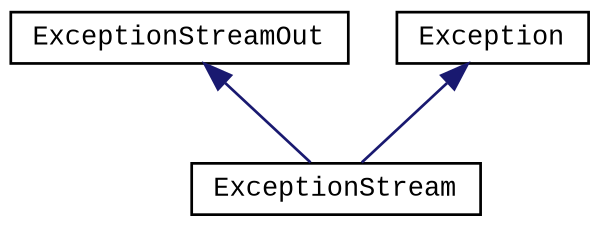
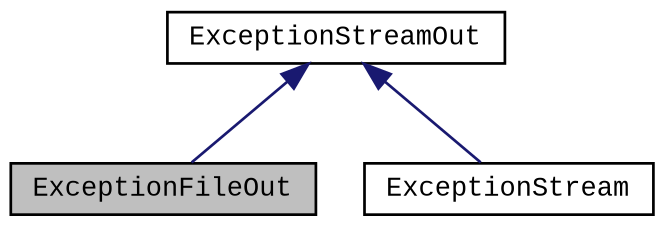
node "Exception": removed
node "ExceptionFileOut": added
